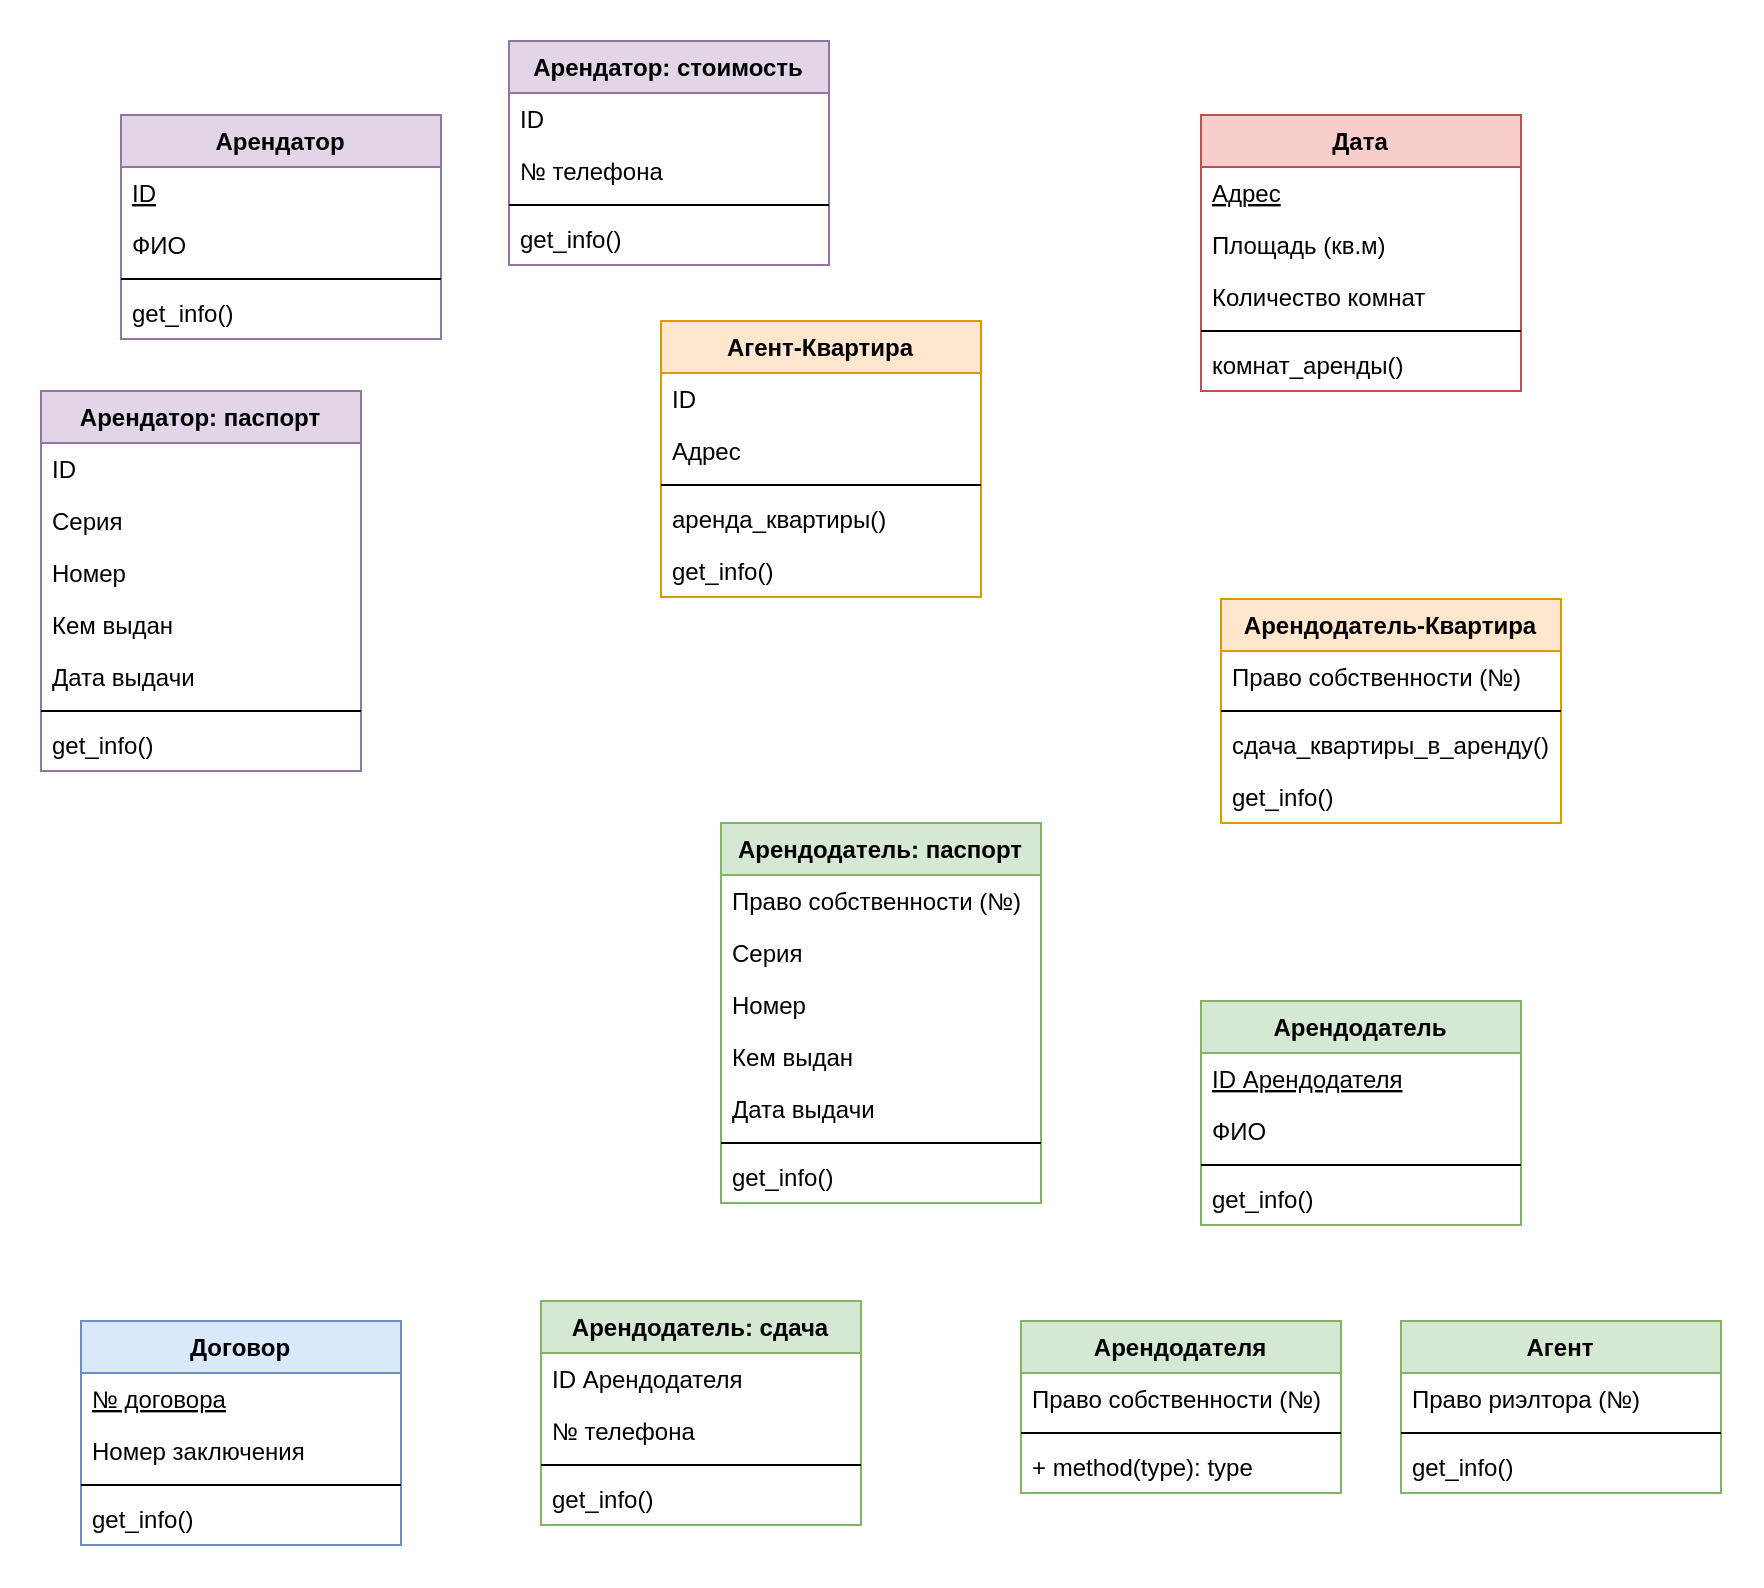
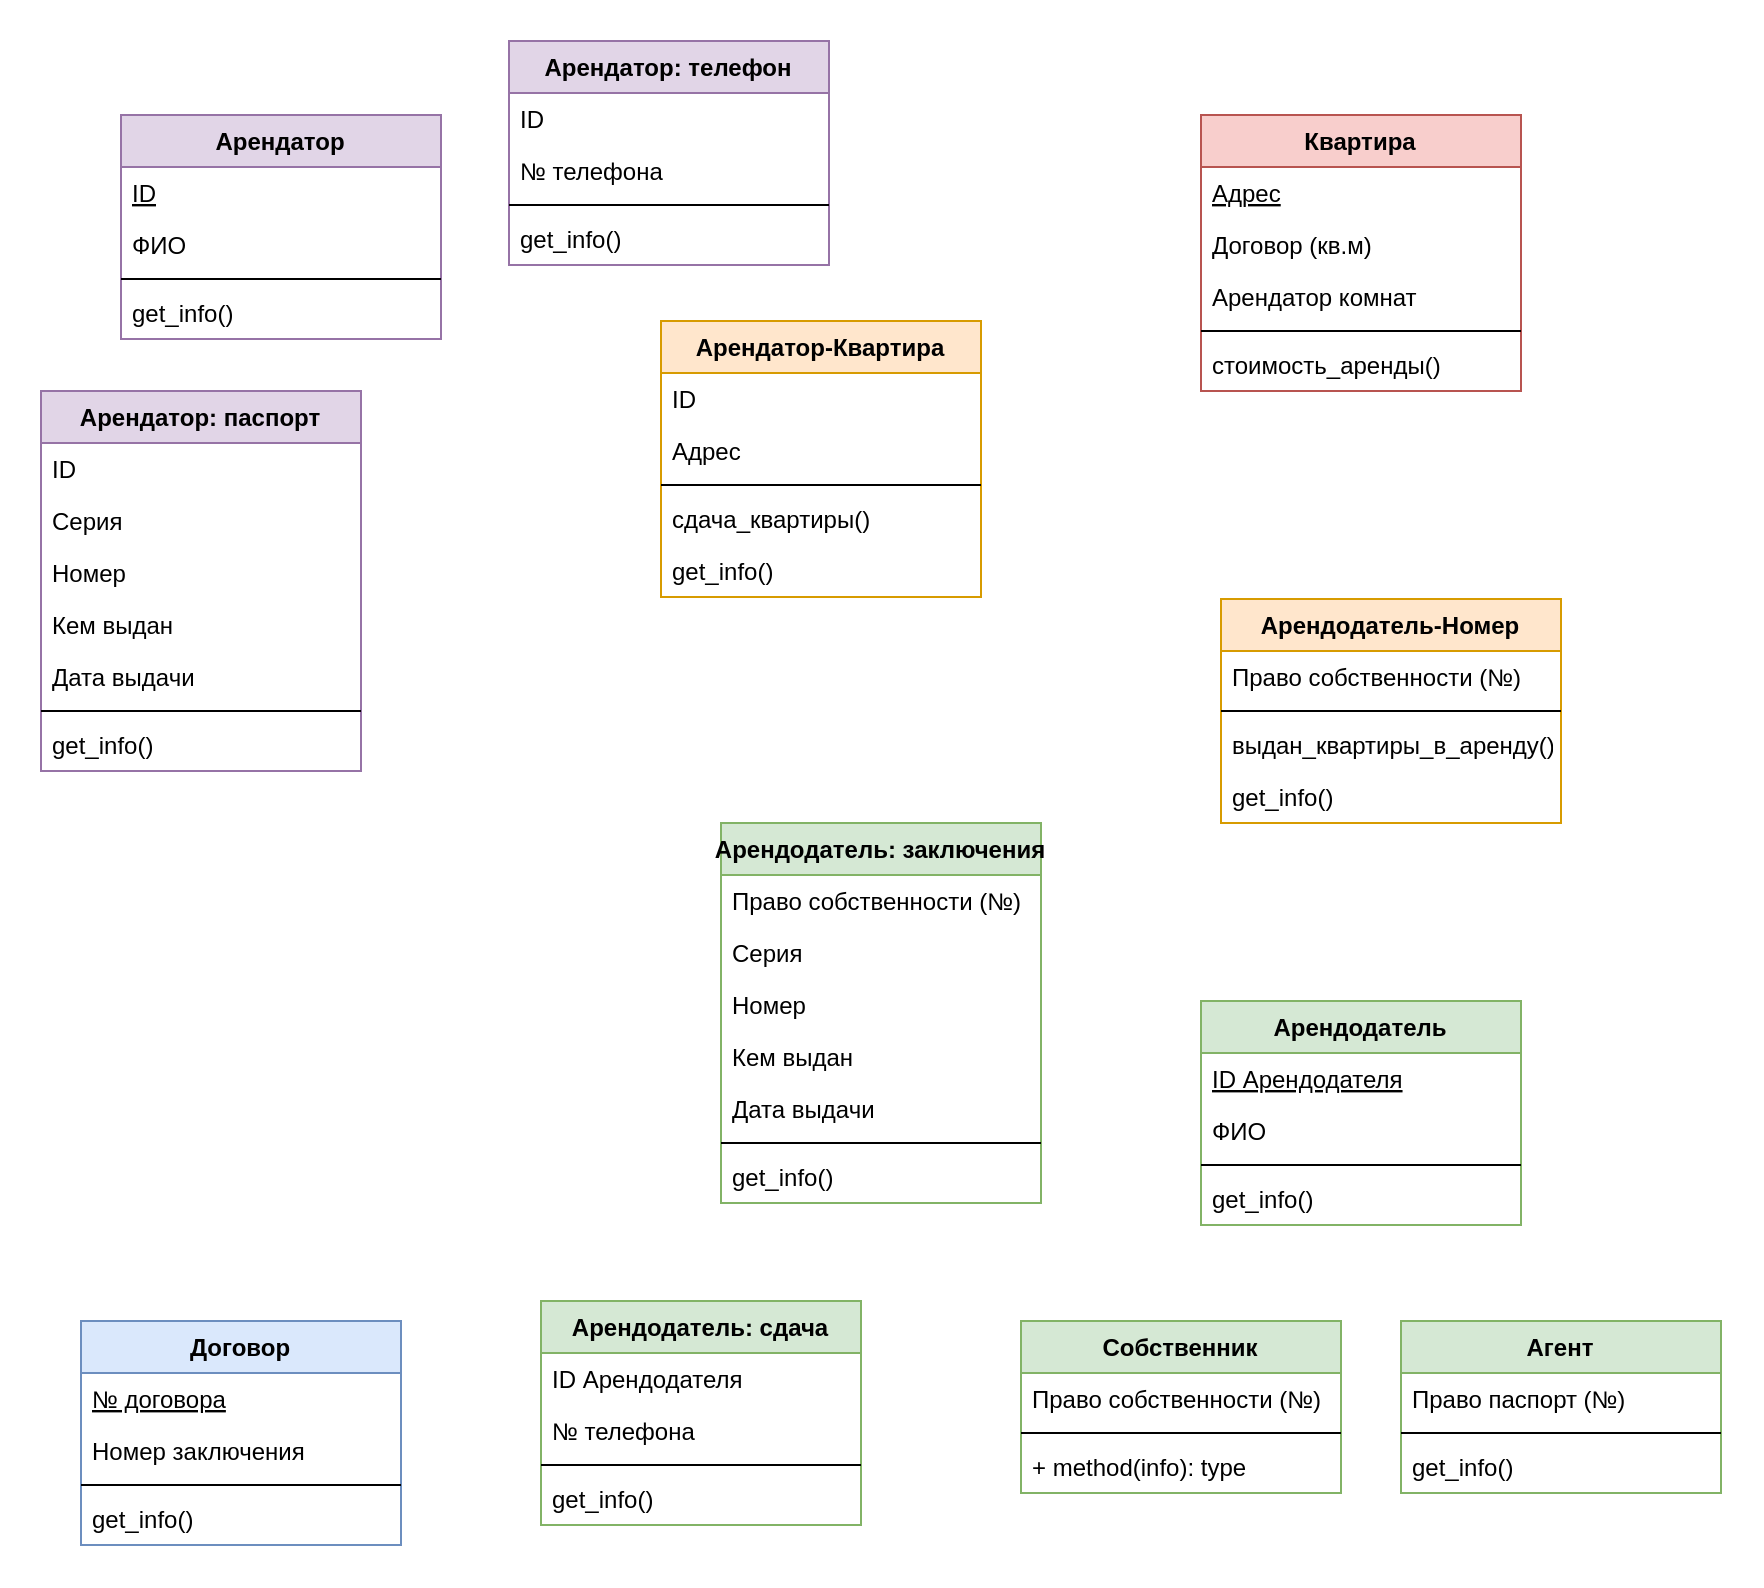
node "Арендатор: стоимость": label "Арендатор: стоимость" -> "Арендатор: телефон"
node "Дата": label "Дата" -> "Квартира"
node "Площадь (кв.м)": label "Площадь (кв.м)" -> "Договор (кв.м)"
node "Количество комнат": label "Количество комнат" -> "Арендатор комнат"
node "Агент-Квартира": label "Агент-Квартира" -> "Арендатор-Квартира"
node "комнат_аренды()": label "комнат_аренды()" -> "стоимость_аренды()"
node "аренда_квартиры()": label "аренда_квартиры()" -> "сдача_квартиры()"
node "Арендодатель-Квартира": label "Арендодатель-Квартира" -> "Арендодатель-Номер"
node "сдача_квартиры_в_аренду()": label "сдача_квартиры_в_аренду()" -> "выдан_квартиры_в_аренду()"
node "Арендодатель: паспорт": label "Арендодатель: паспорт" -> "Арендодатель: заключения"
node "Арендодателя": label "Арендодателя" -> "Собственник"
node "Право риэлтора (№)": label "Право риэлтора (№)" -> "Право паспорт (№)"
node "+ method(type): type": label "+ method(type): type" -> "+ method(info): type"
